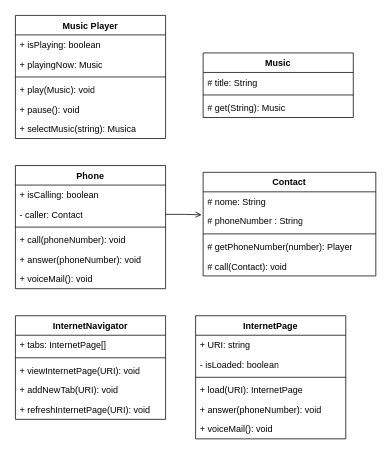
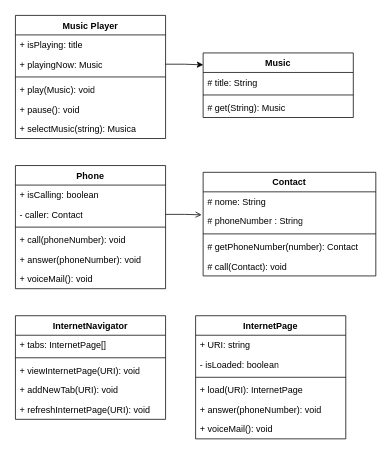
node "+ isPlaying: boolean": label "+ isPlaying: boolean" -> "+ isPlaying: title"
edge "+ playingNow: Music" -> "Music": added
node "# getPhoneNumber(number): Player": label "# getPhoneNumber(number): Player" -> "# getPhoneNumber(number): Contact"
